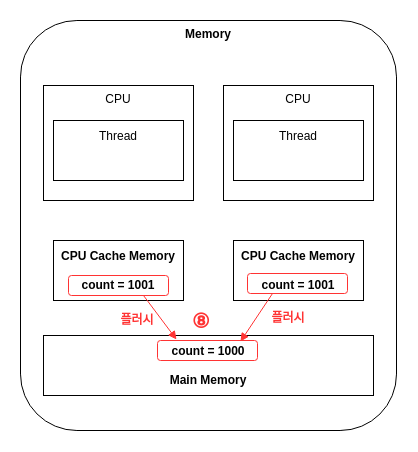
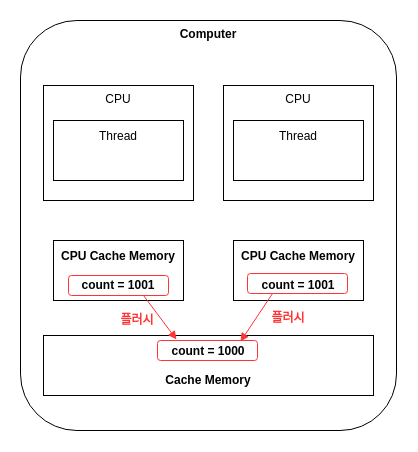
node "Memory": label "Memory" -> "Computer"
node "⑧": removed
node "count = 1000 Main Memory": label "count = 1000 Main Memory" -> "count = 1000 Cache Memory"
